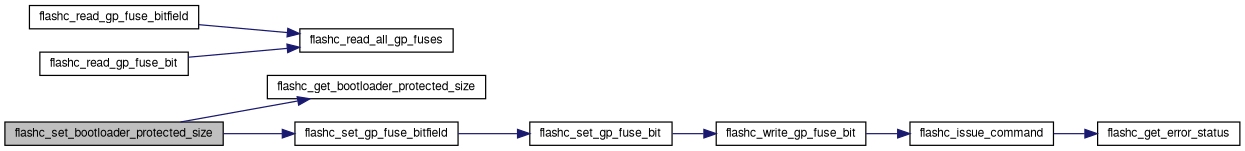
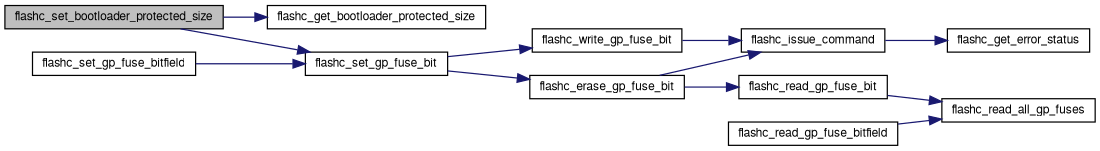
node "flashc_erase_gp_fuse_bit": added
edge "flashc_set_bootloader_protected_size" -> "flashc_set_gp_fuse_bitfield": now "flashc_set_bootloader_protected_size" -> "flashc_set_gp_fuse_bit"
